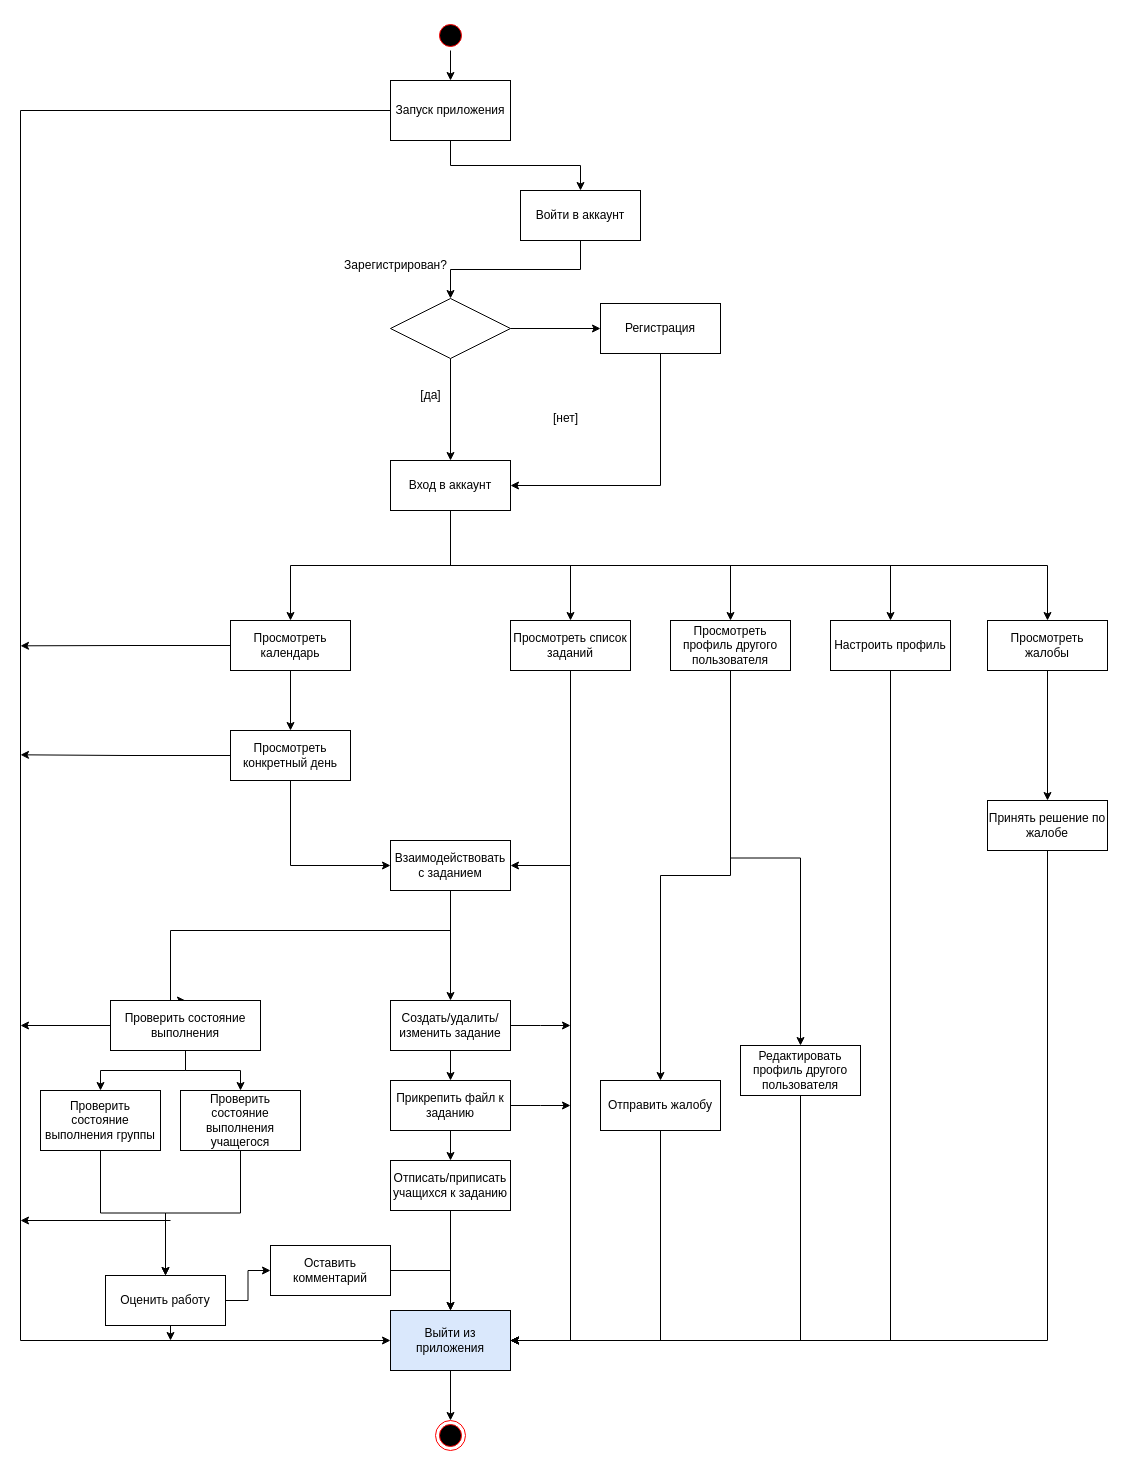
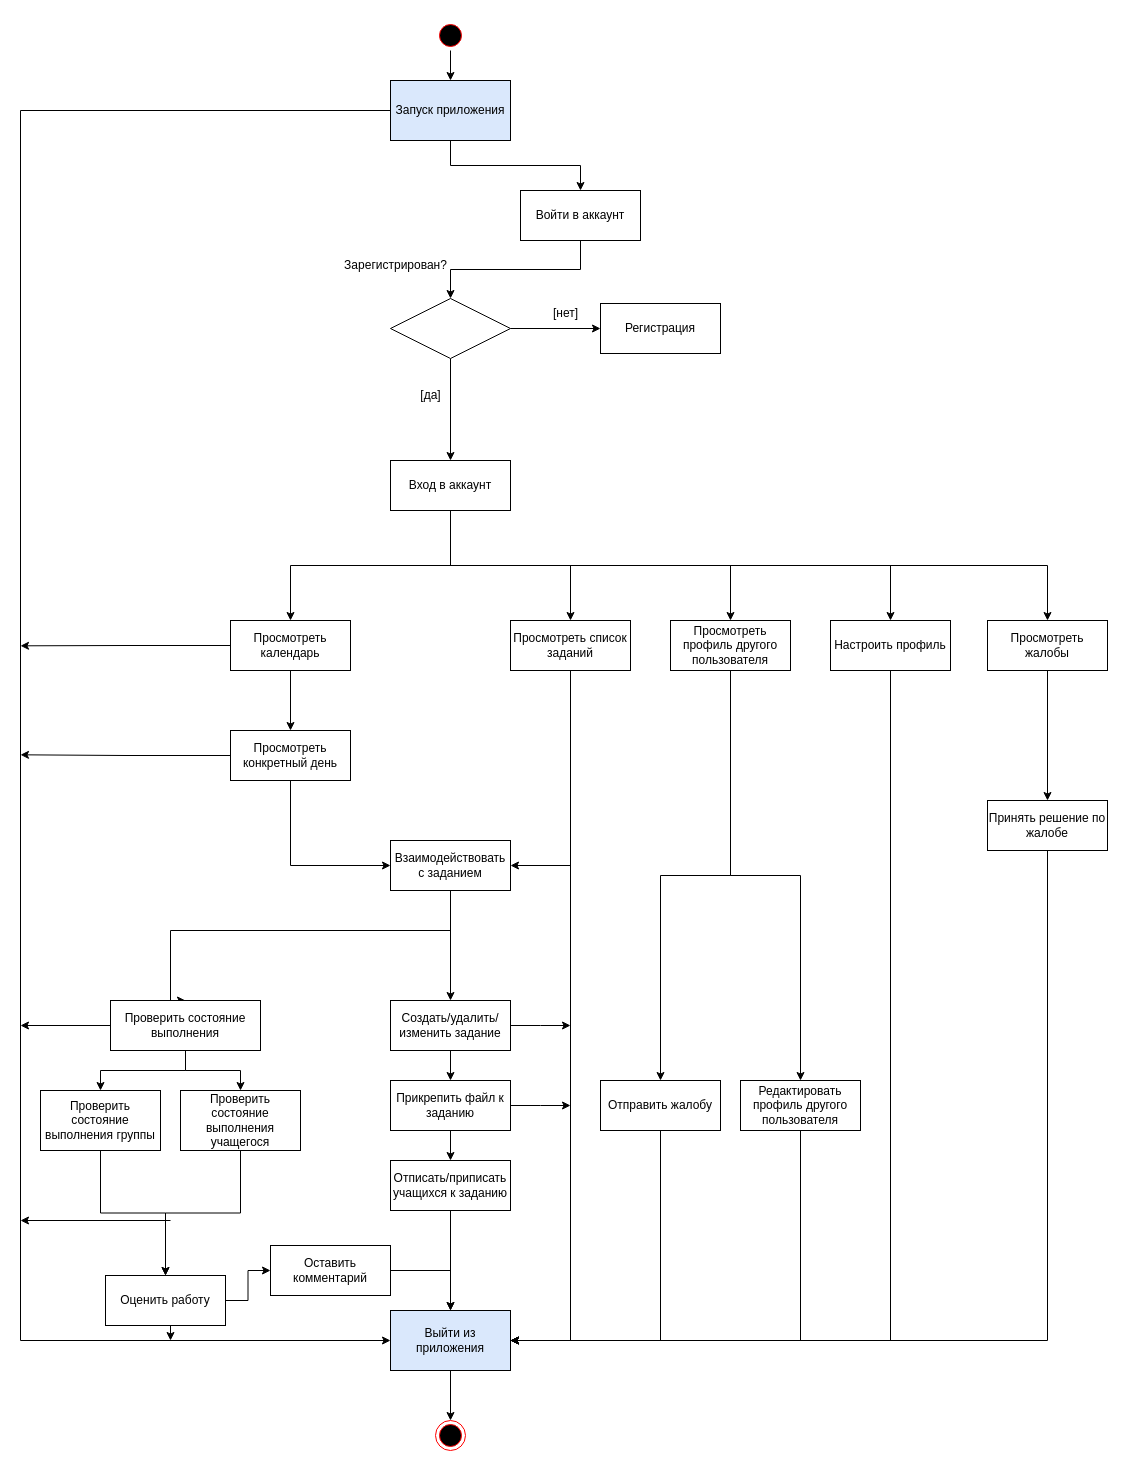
node "Запуск приложения": fillcolor #ffffff -> #dae8fc
node "[нет]": moved (566, 419) -> (566, 314)
edge "Регистрация" -> "Вход в аккаунт": removed
node "Редактировать профиль другого пользователя": moved (801, 1071) -> (801, 1106)
